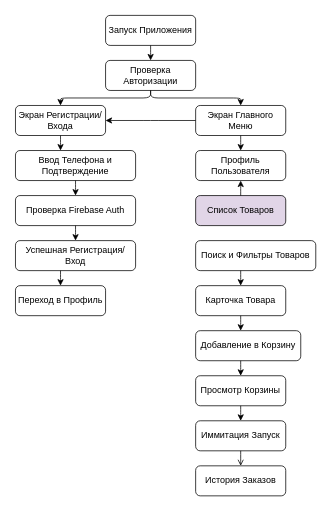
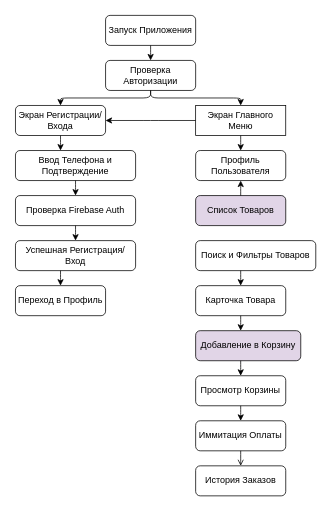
node "Экран Главного Меню": shape rounded rectangle -> rectangle
node "Добавление в Корзину": fillcolor #ffffff -> #e1d5e7
node "Иммитация Запуск": label "Иммитация Запуск" -> "Иммитация Оплаты"
